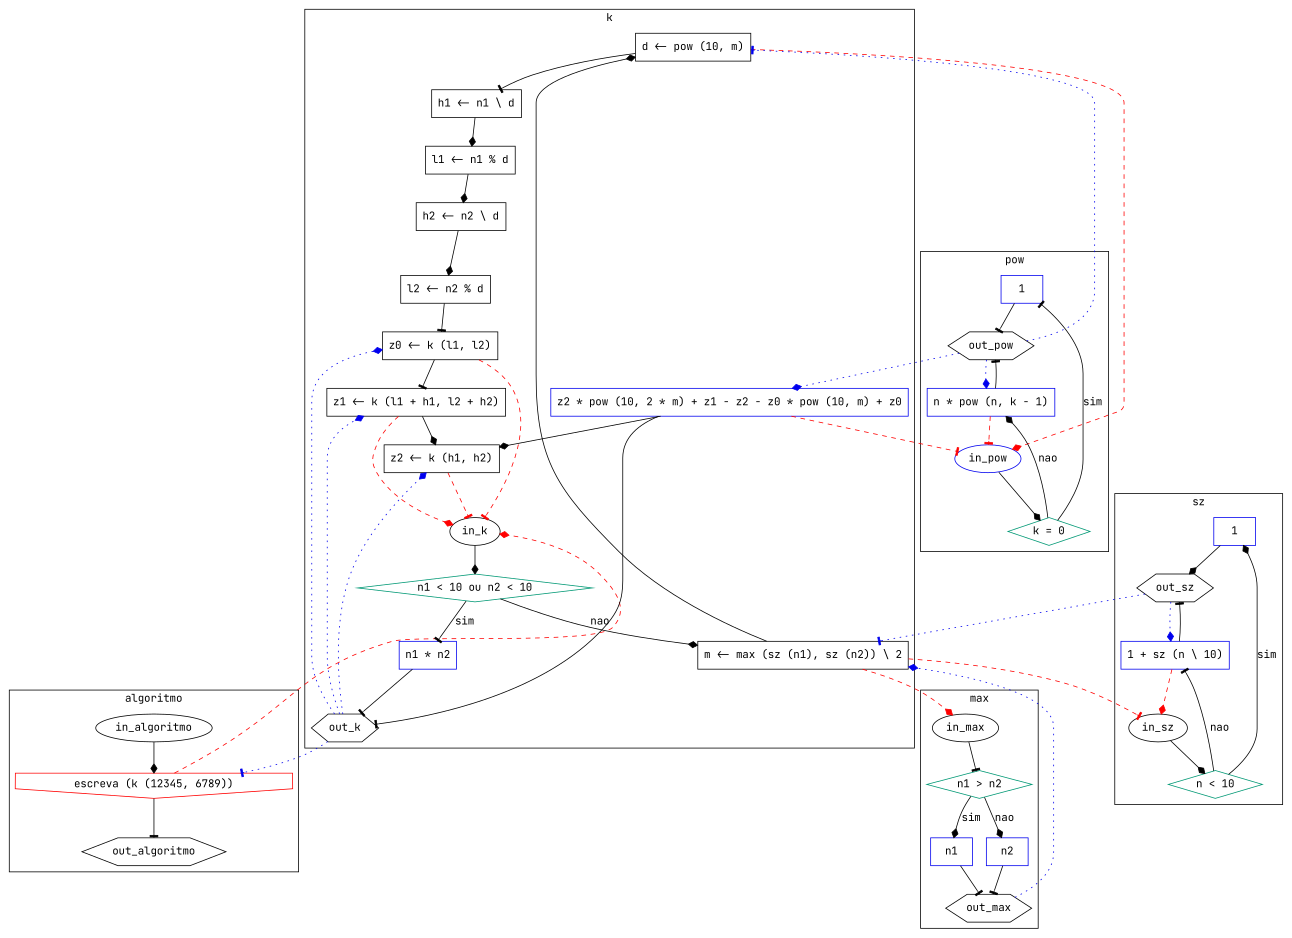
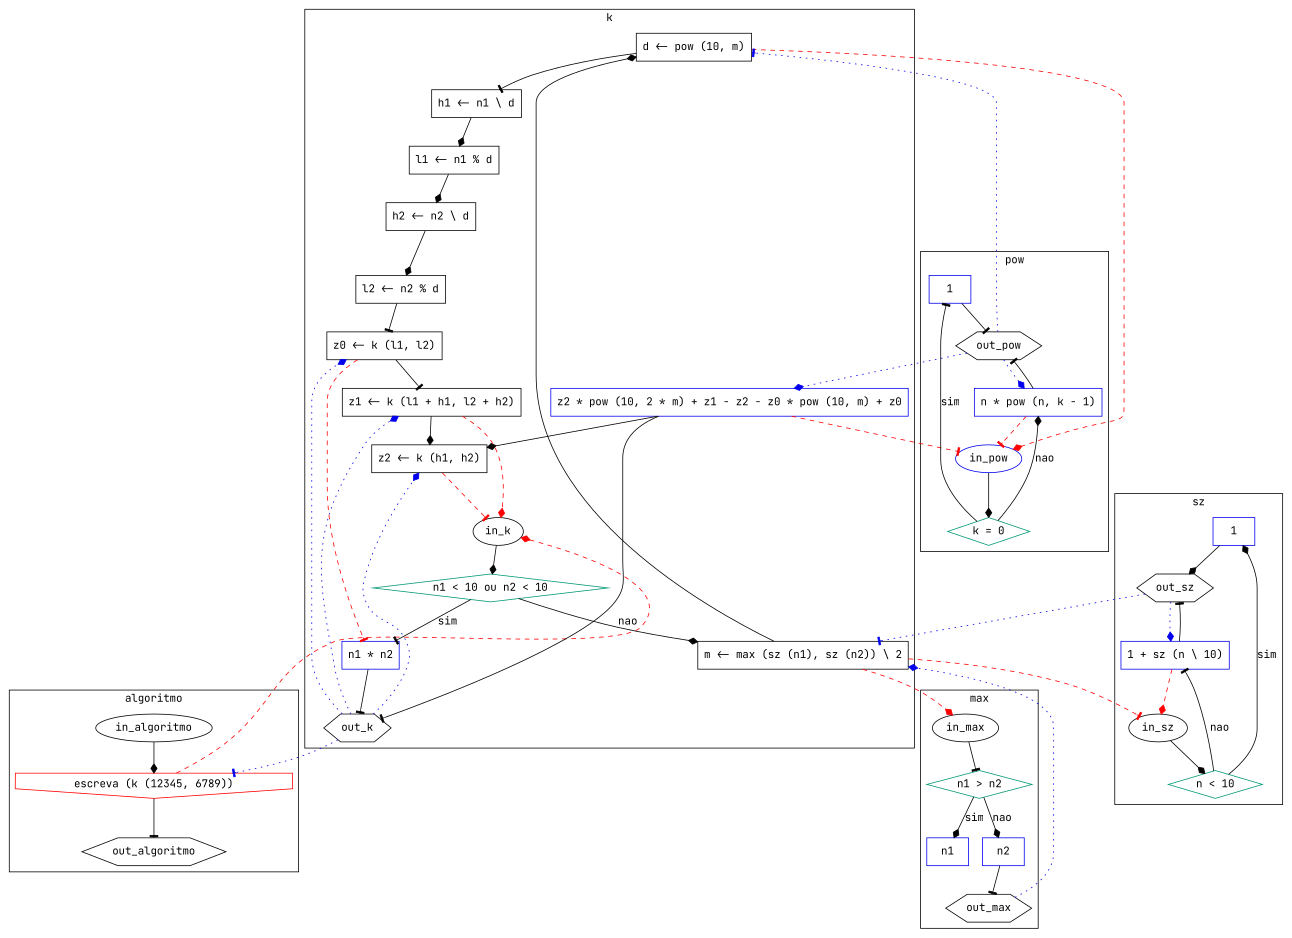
edge "z0 <- k (l1, l2)" -> "in_k": now "z0 <- k (l1, l2)" -> "n1 * n2"
edge "n1" -> "out_max": removed
